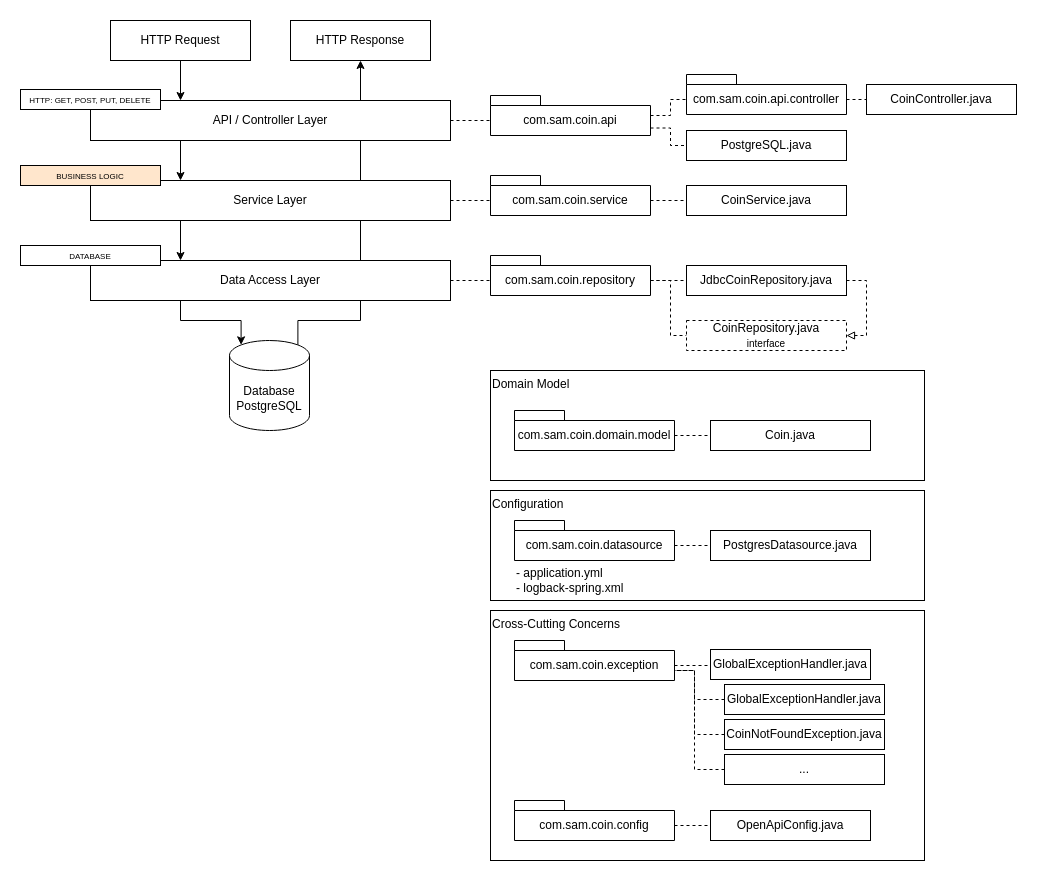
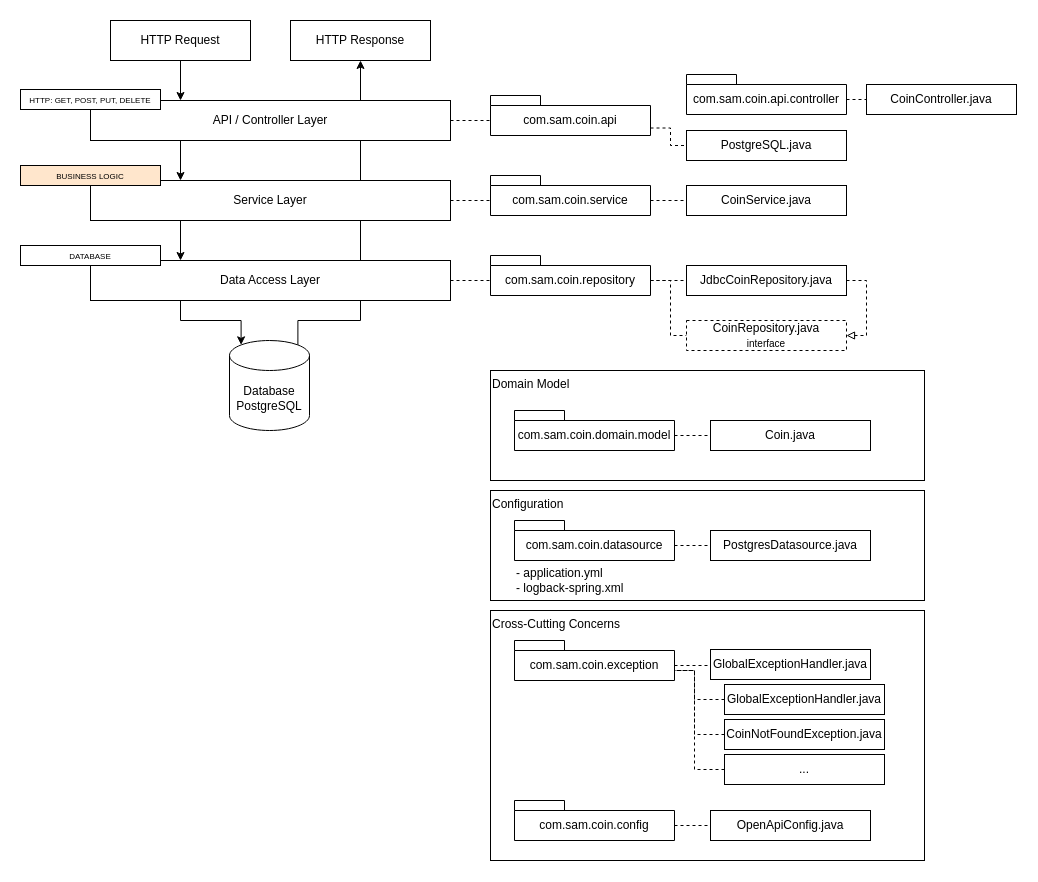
edge "com.sam.coin.api.controller" -- "com.sam.coin.api": removed
